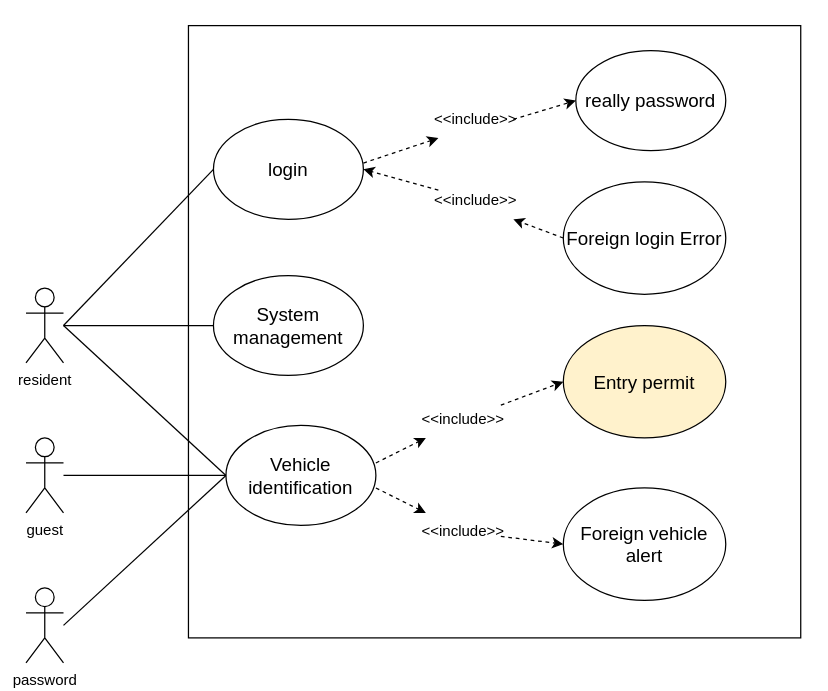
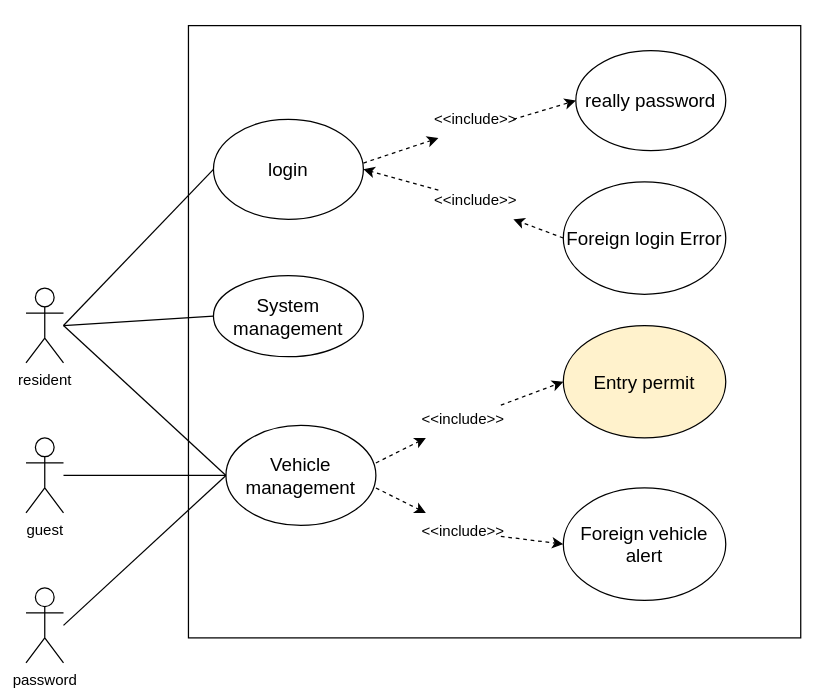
node "System management": size 150x100 -> 150x81
node "Vehicle identification": label "Vehicle identification" -> "Vehicle management"
